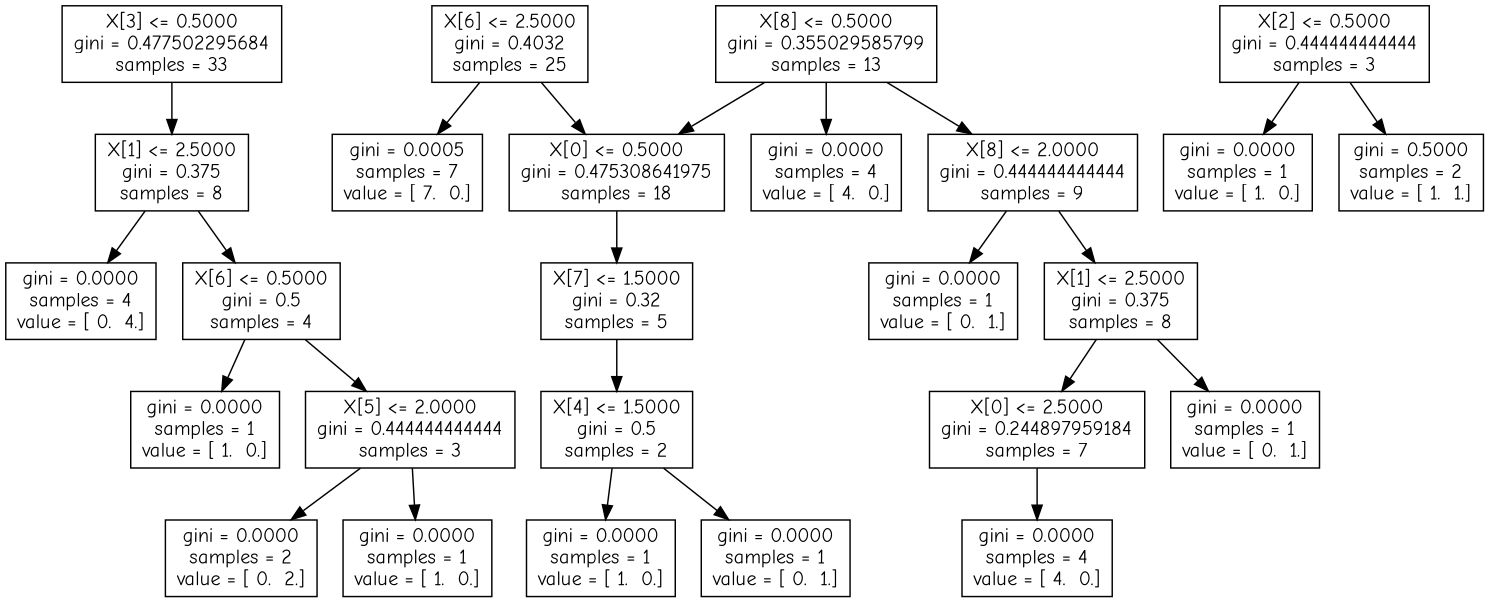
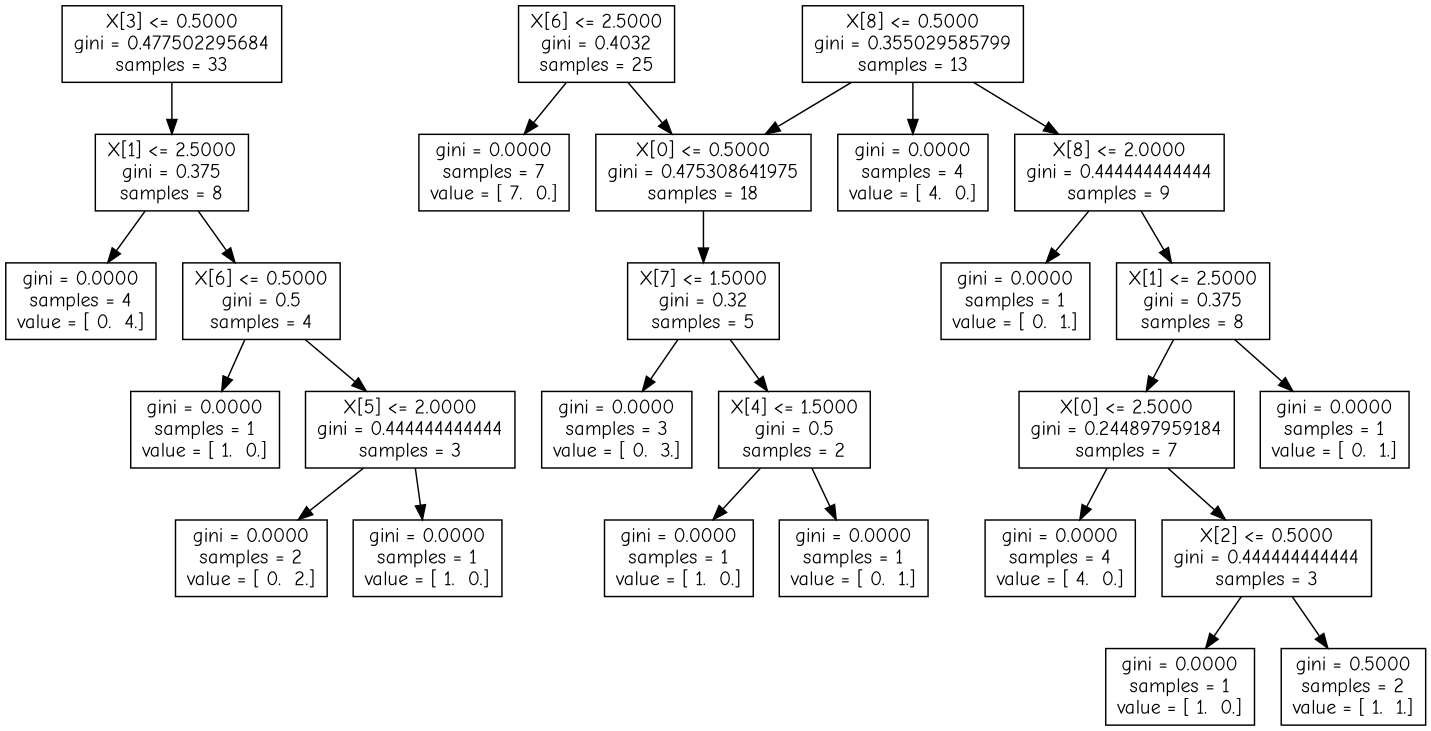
node "gini = 0.0005 samples = 7 value = [ 7.  0.]": label "gini = 0.0005 samples = 7 value = [ 7.  0.]" -> "gini = 0.0000 samples = 7 value = [ 7.  0.]"
node "gini = 0.0000 samples = 3 value = [ 0.  3.]": added
edge "X[0] <= 2.5000 gini = 0.244897959184 samples = 7" -> "X[2] <= 0.5000 gini = 0.444444444444 samples = 3": added
